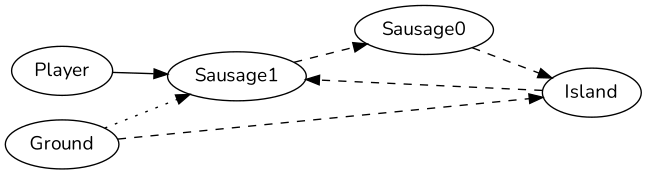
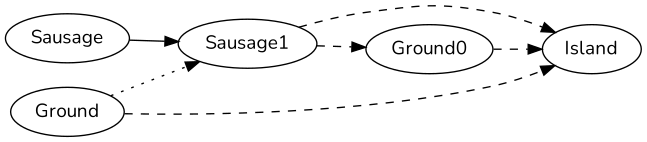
node "Sausage0": label "Sausage0" -> "Ground0"
node "Player": label "Player" -> "Sausage"
edge "Island" -> "Sausage1": reversed
